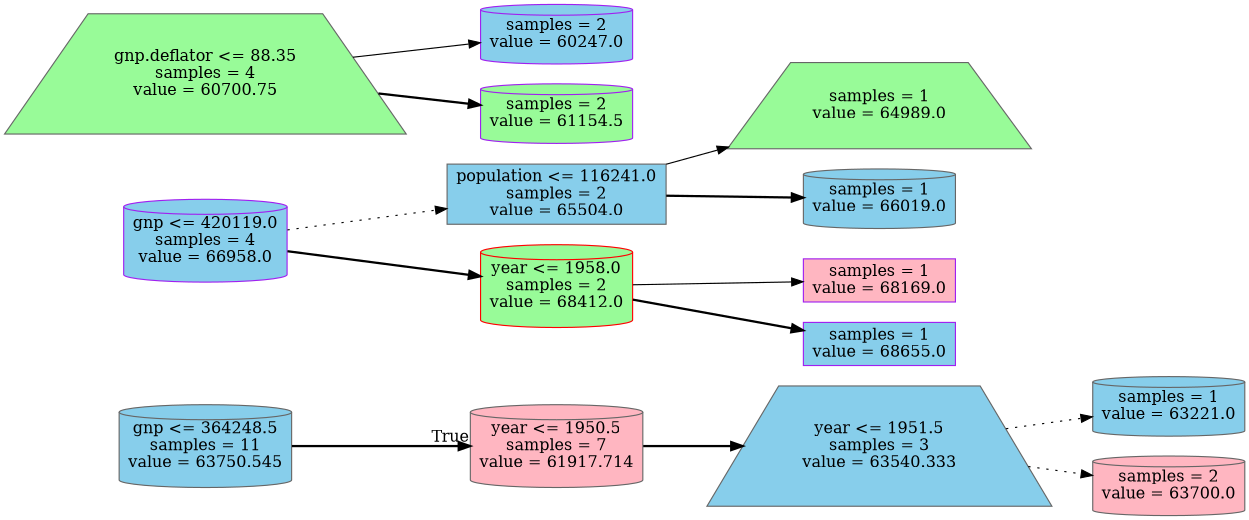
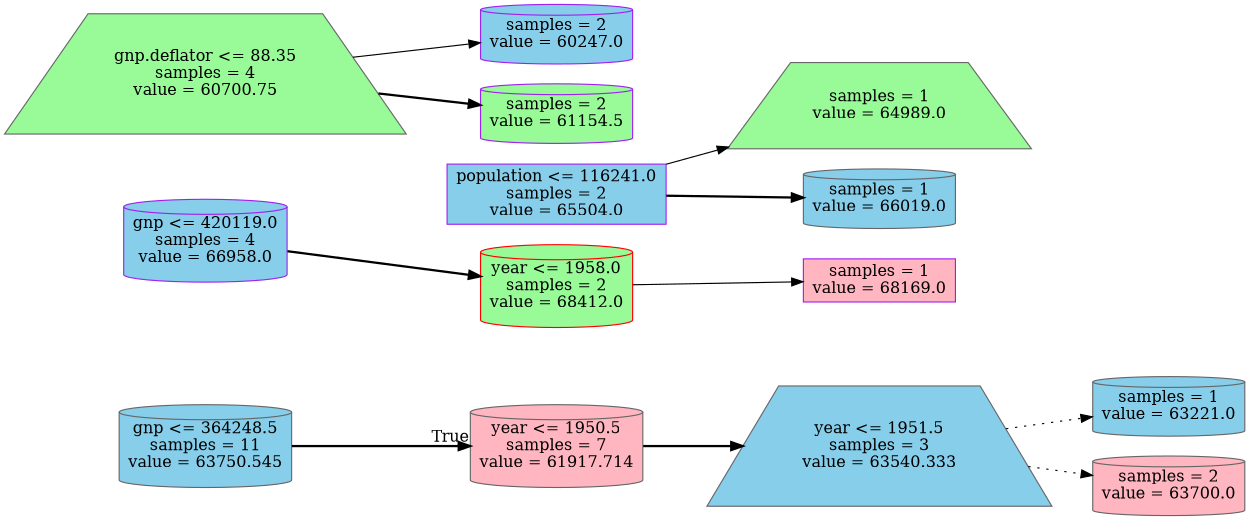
node "population <= 116241.0 samples = 2 value = 65504.0": color gray40 -> purple
edge "gnp <= 420119.0 samples = 4 value = 66958.0" -> "population <= 116241.0 samples = 2 value = 65504.0": removed
node "samples = 1 value = 68655.0": removed
